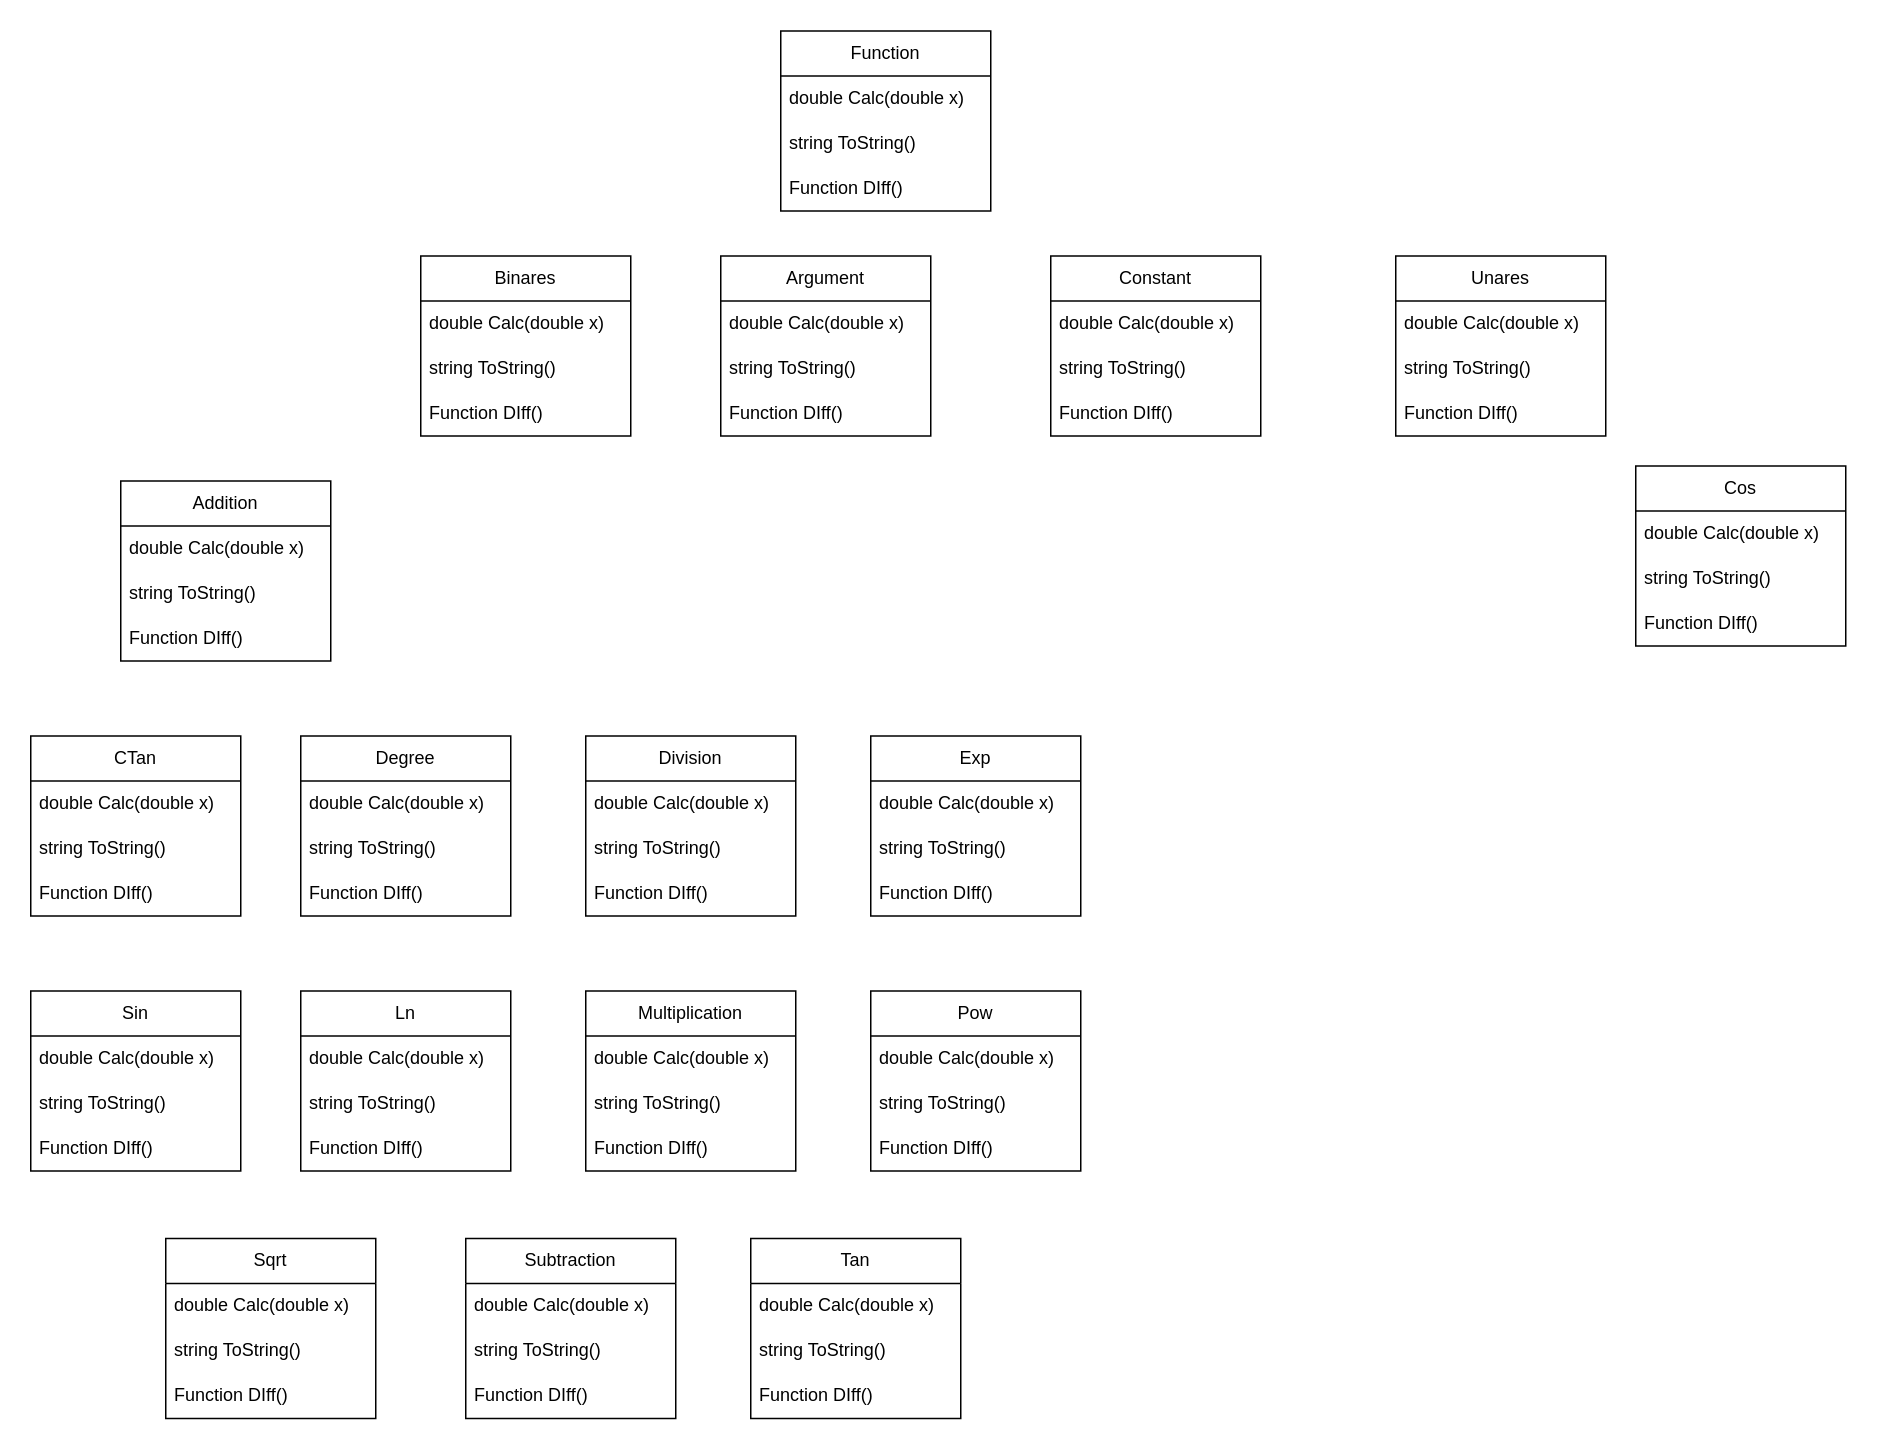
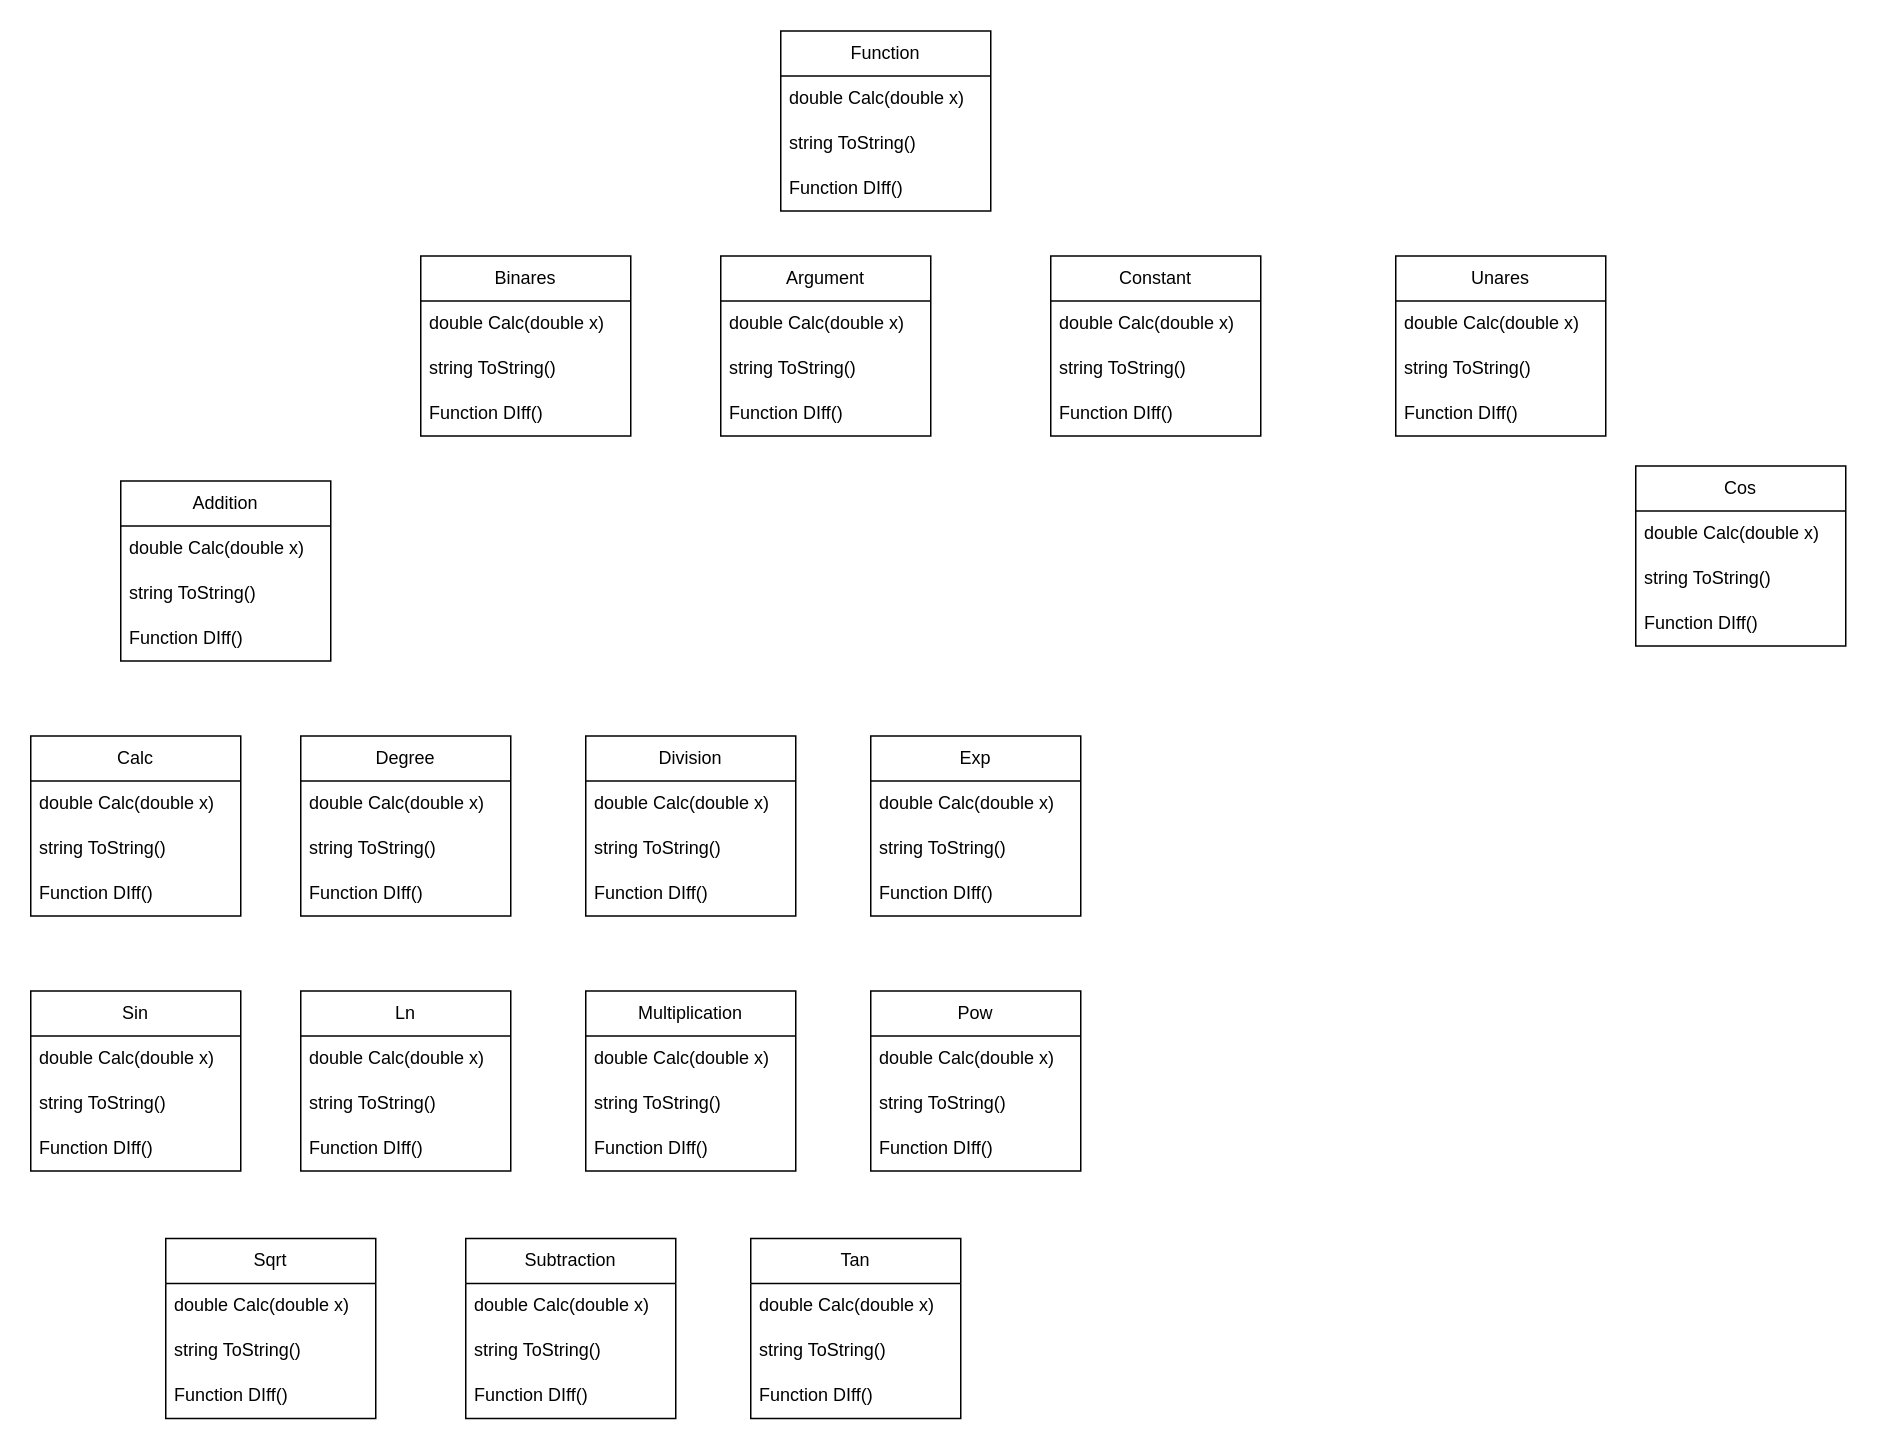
node "CTan": label "CTan" -> "Calc"
